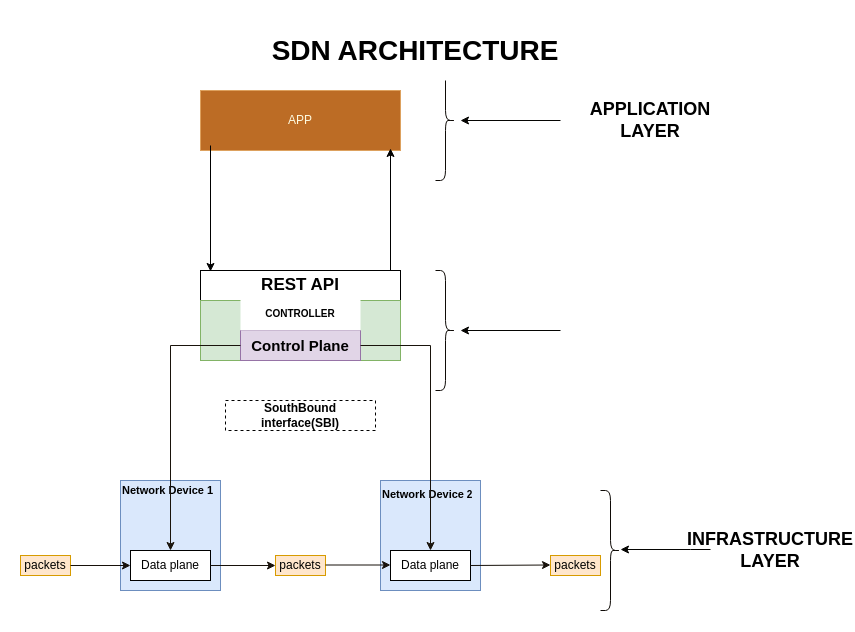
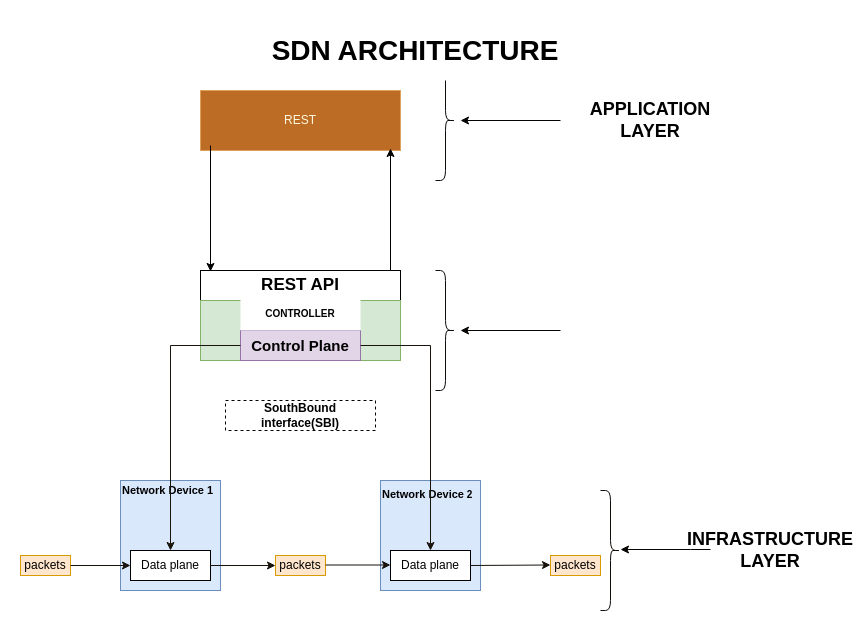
node "APP": label "APP" -> "REST"
